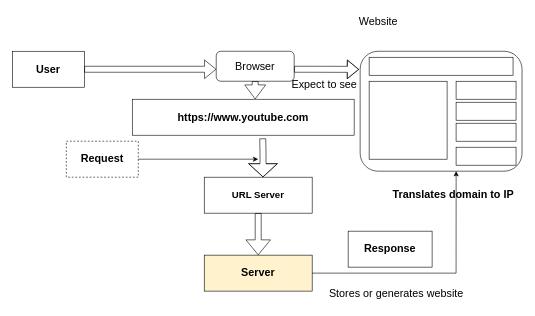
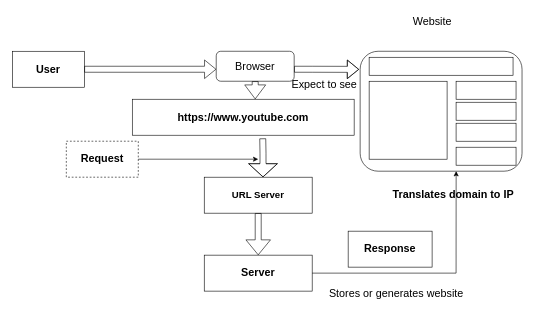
node "Website": moved (378, 21) -> (432, 21)
node "Server": fillcolor #fff2cc -> #ffffff
